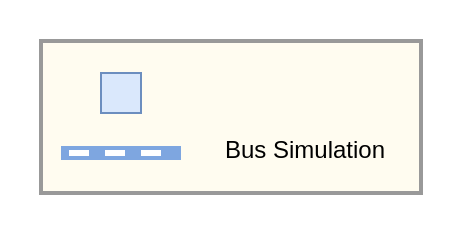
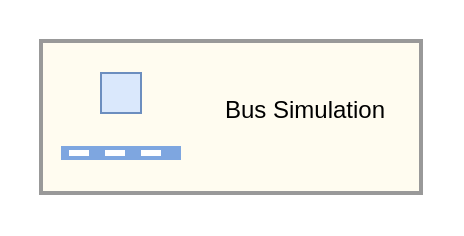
node "Bus Simulation": moved (306, 151) -> (306, 111)
